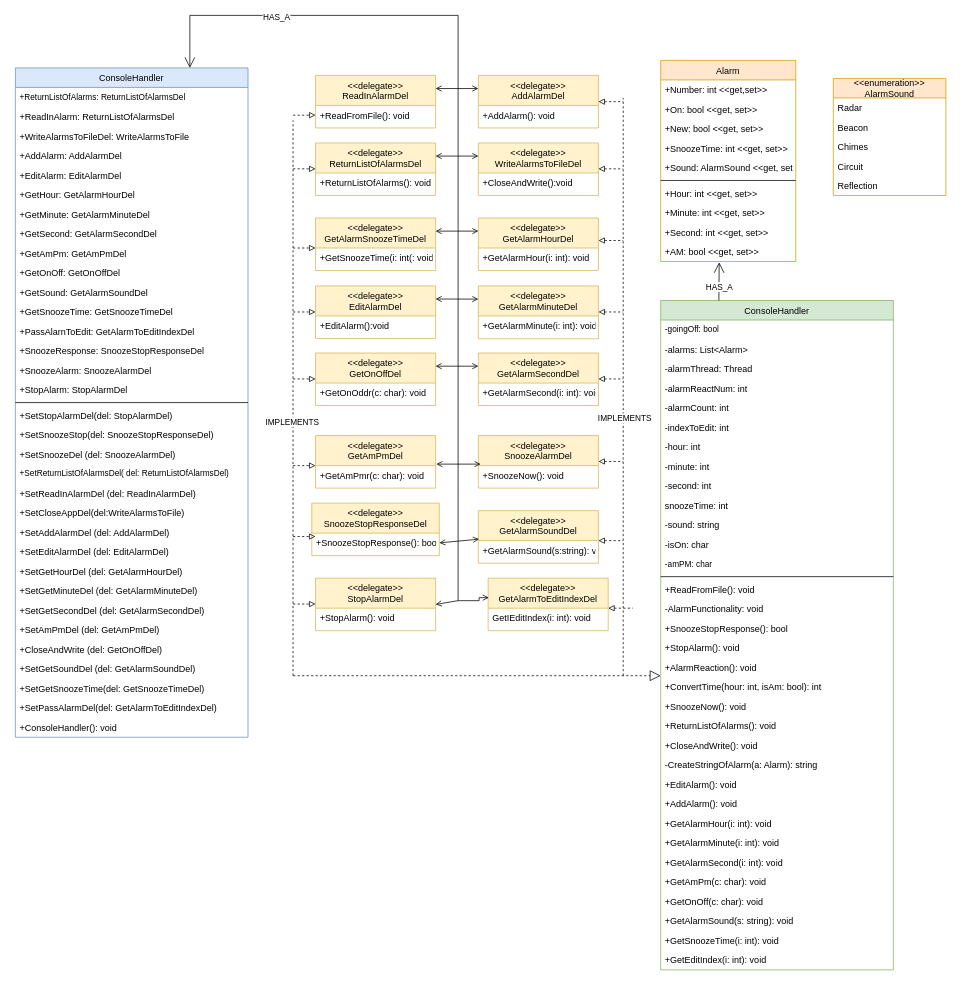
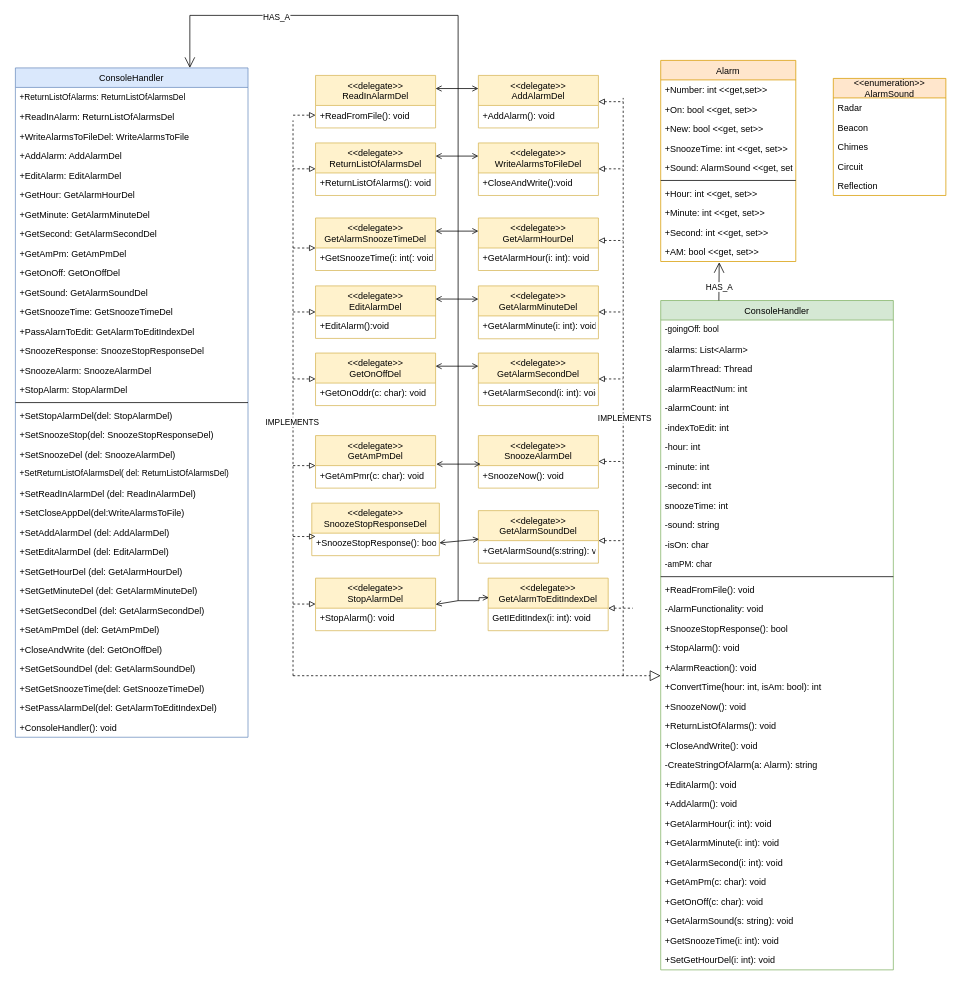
node "+GetEditIndex(i: int): void": label "+GetEditIndex(i: int): void" -> "+SetGetHourDel(i: int): void"
